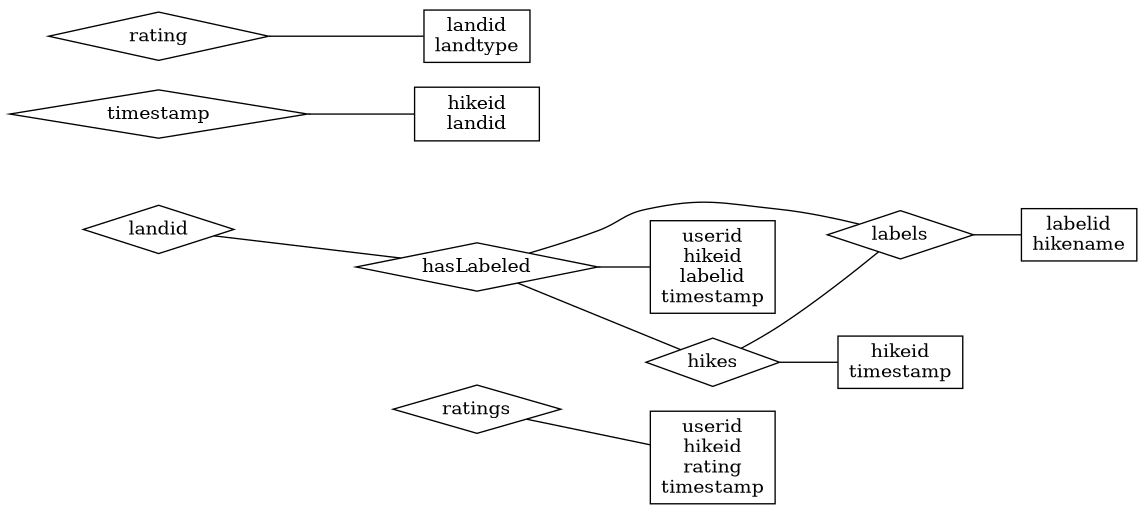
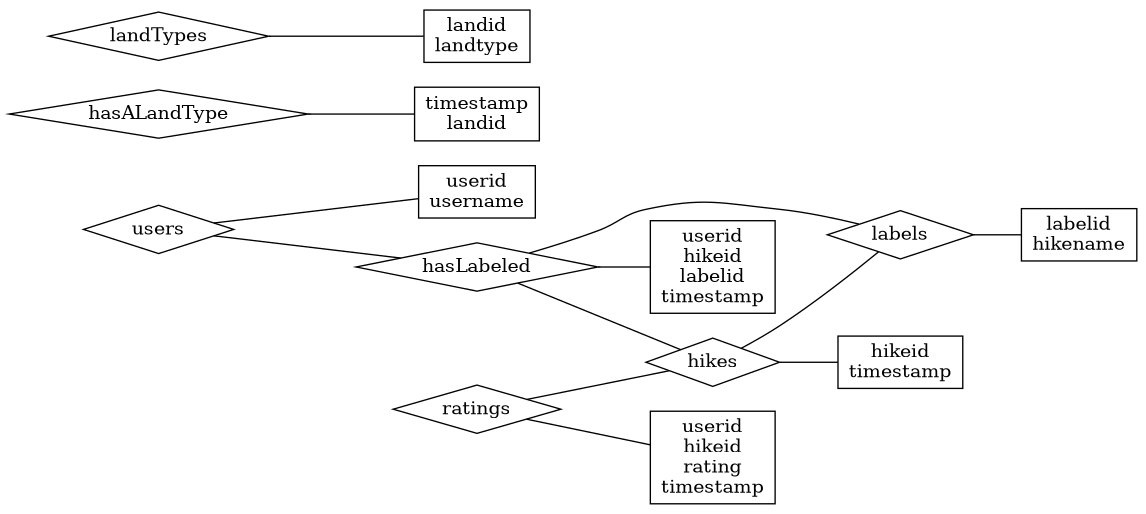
node "rating": label "rating" -> "landTypes"
node "timestamp": label "timestamp" -> "hasALandType"
node "hikeid landid": label "hikeid landid" -> "timestamp landid"
node "userid username": added
node "landid": label "landid" -> "users"
edge "hikes" -- "ratings": added
